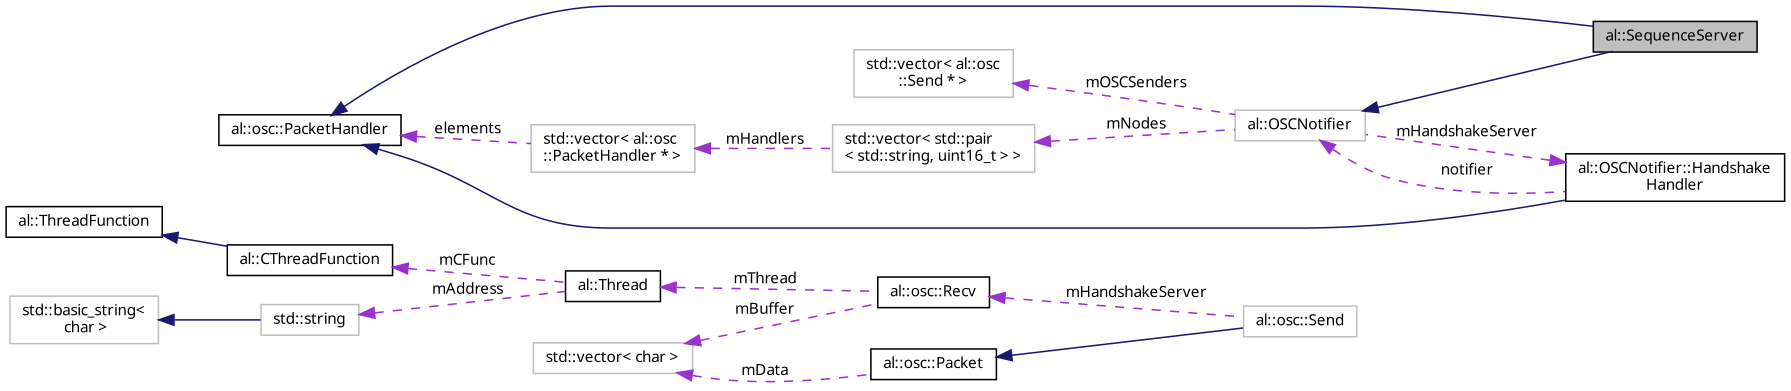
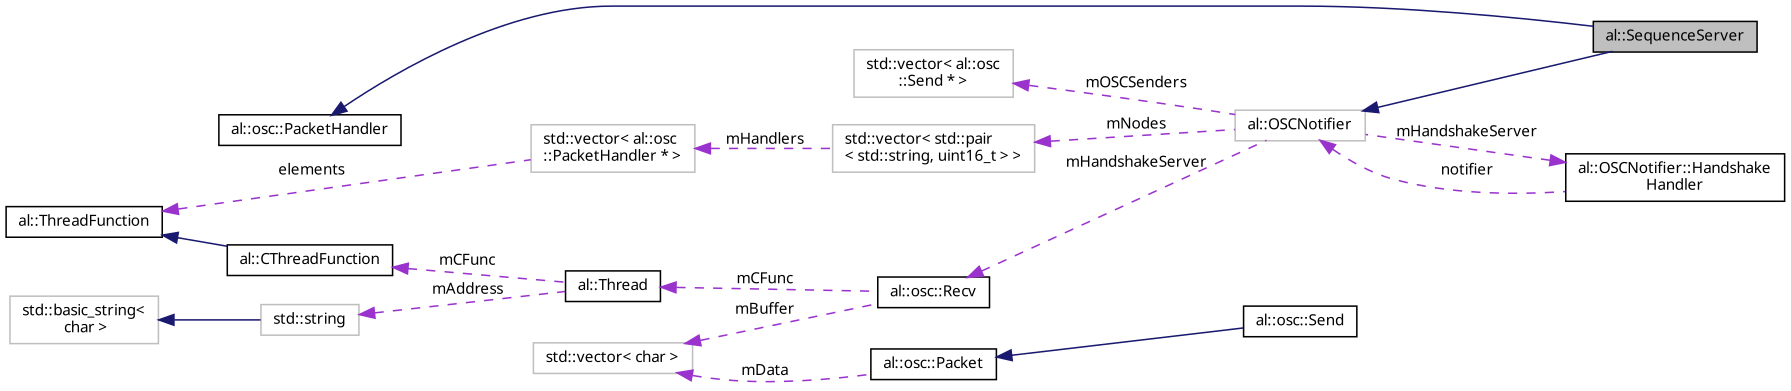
edge "std::vector< al::osc ::PacketHandler * >" -> "al::osc::PacketHandler": now "std::vector< al::osc ::PacketHandler * >" -> "al::ThreadFunction"
edge "al::OSCNotifier::Handshake Handler" -> "al::osc::PacketHandler": removed
edge "al::osc::Recv" -> "al::Thread": label " mThread" -> " mCFunc"
edge "al::osc::Send" -> "al::osc::Recv": now "al::OSCNotifier" -> "al::osc::Recv"
node "al::osc::Send": color grey75 -> black
